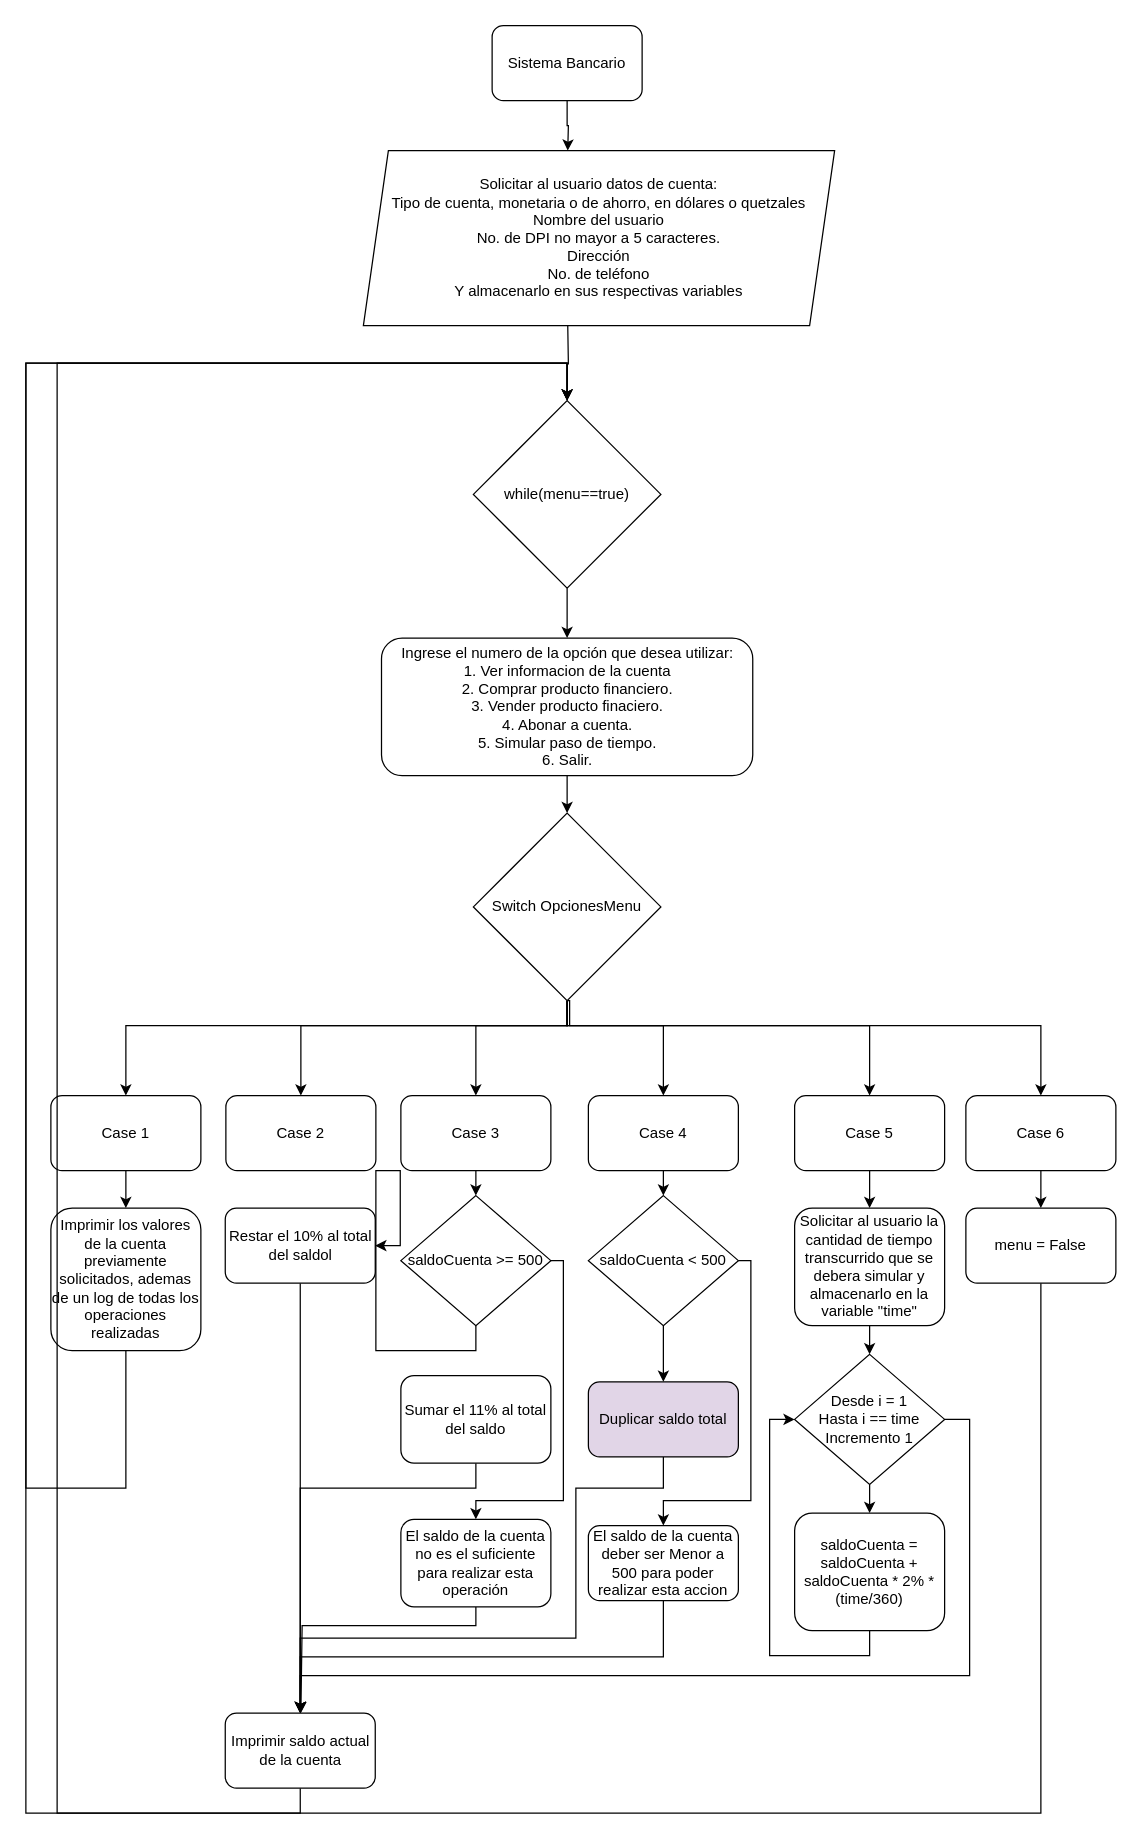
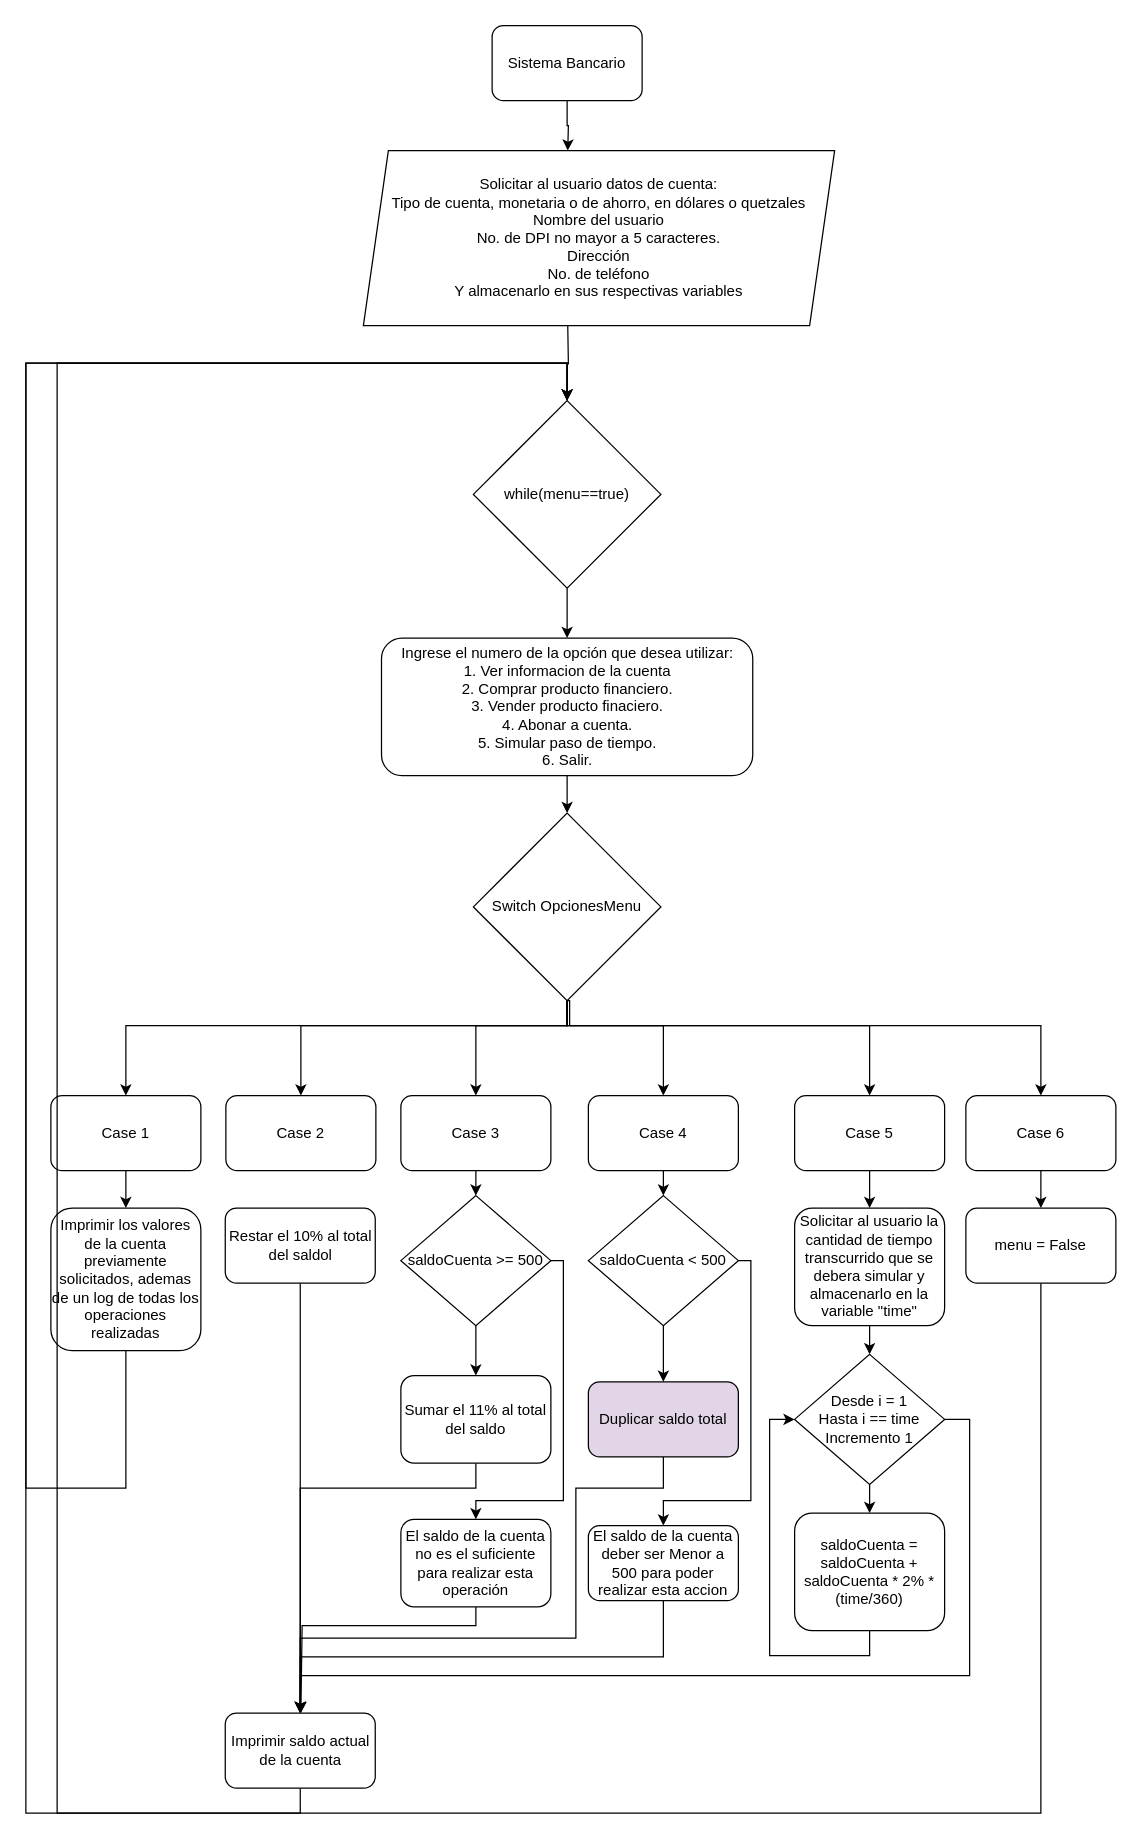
edge "saldoCuenta >= 500" -> "Restar el 10% al total del saldol": now "saldoCuenta >= 500" -> "Sumar el 11% al total del saldo"
